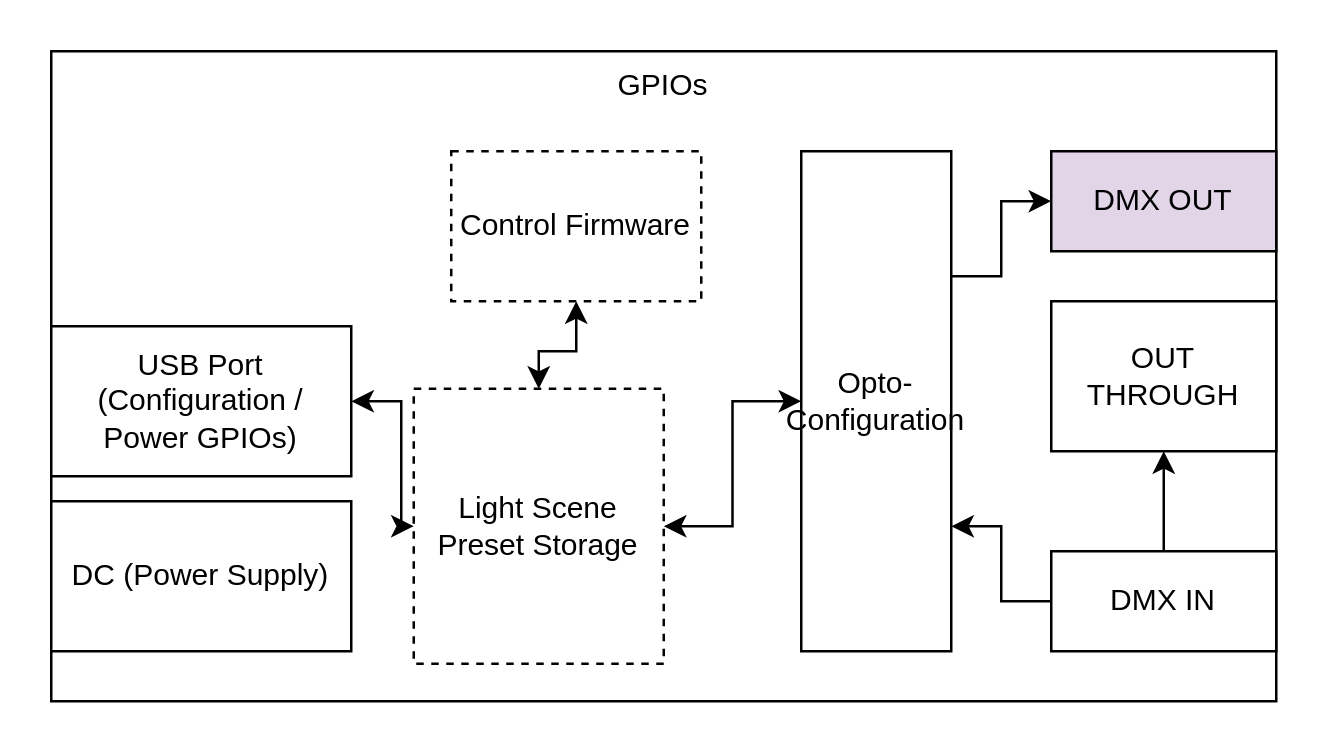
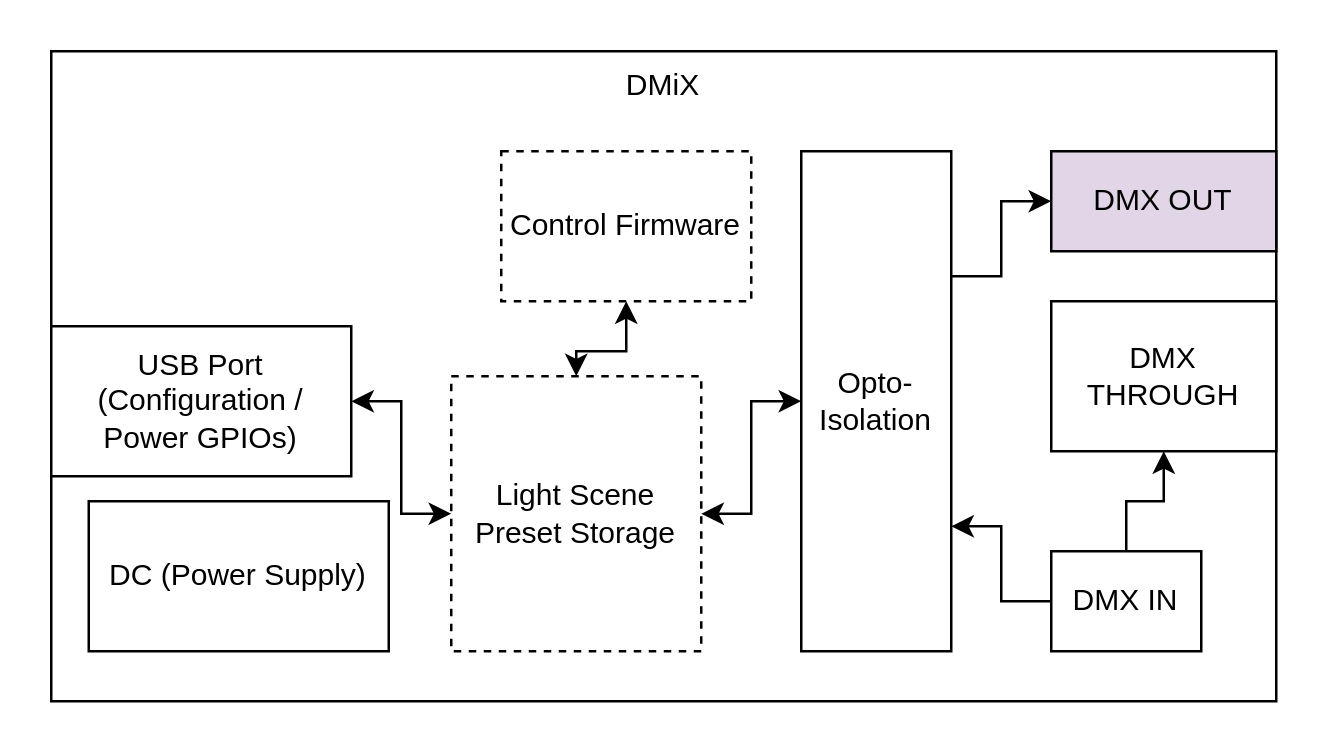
node "GPIOs": label "GPIOs" -> "DMiX"
node "Control Firmware": moved (576, 226) -> (626, 226)
node "OUT THROUGH": label "OUT THROUGH" -> "DMX THROUGH"
node "Opto-Configuration": label "Opto-Configuration" -> "Opto-Isolation"
node "Light Scene Preset Storage": moved (539, 526) -> (576, 514)
node "DC (Power Supply)": moved (201, 576) -> (239, 576)
node "DMX IN": size 225x100 -> 150x100
